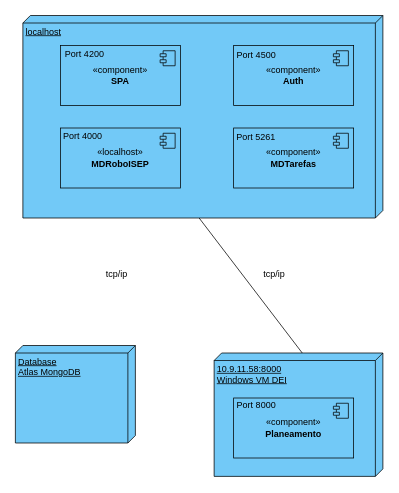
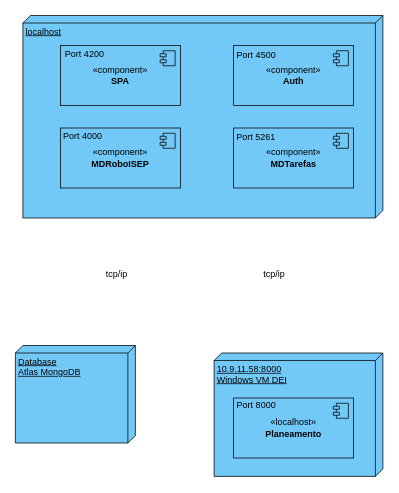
node "«localhost» MDRoboISEP": label "«localhost» MDRoboISEP" -> "«component» MDRoboISEP"
edge "localhost" -- "10.9.11.58:8000 Windows VM DEI": removed
node "«component» Planeamento": label "«component» Planeamento" -> "«localhost» Planeamento"
